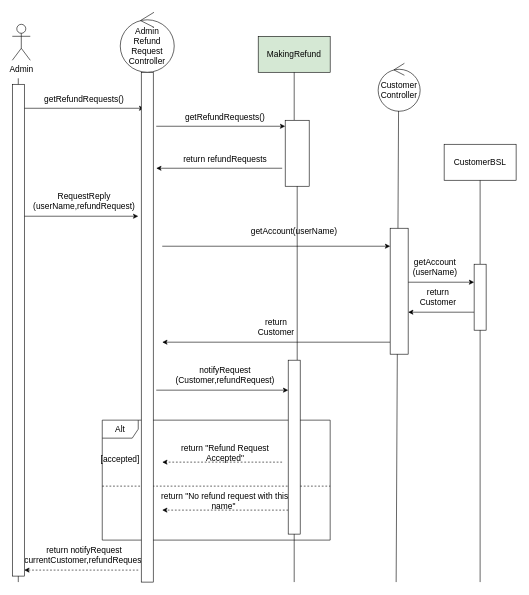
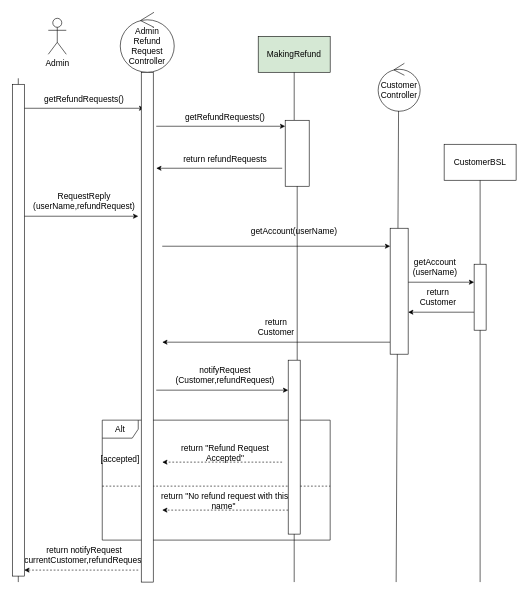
node "Admin": moved (21, 42) -> (57, 36)
